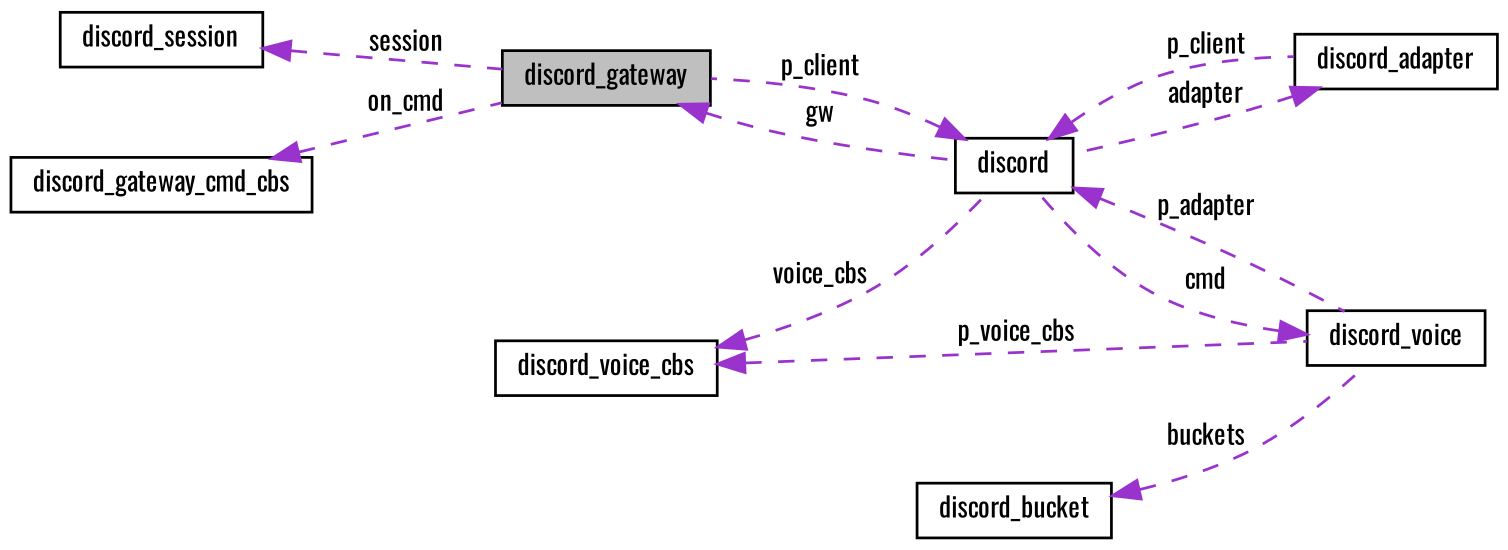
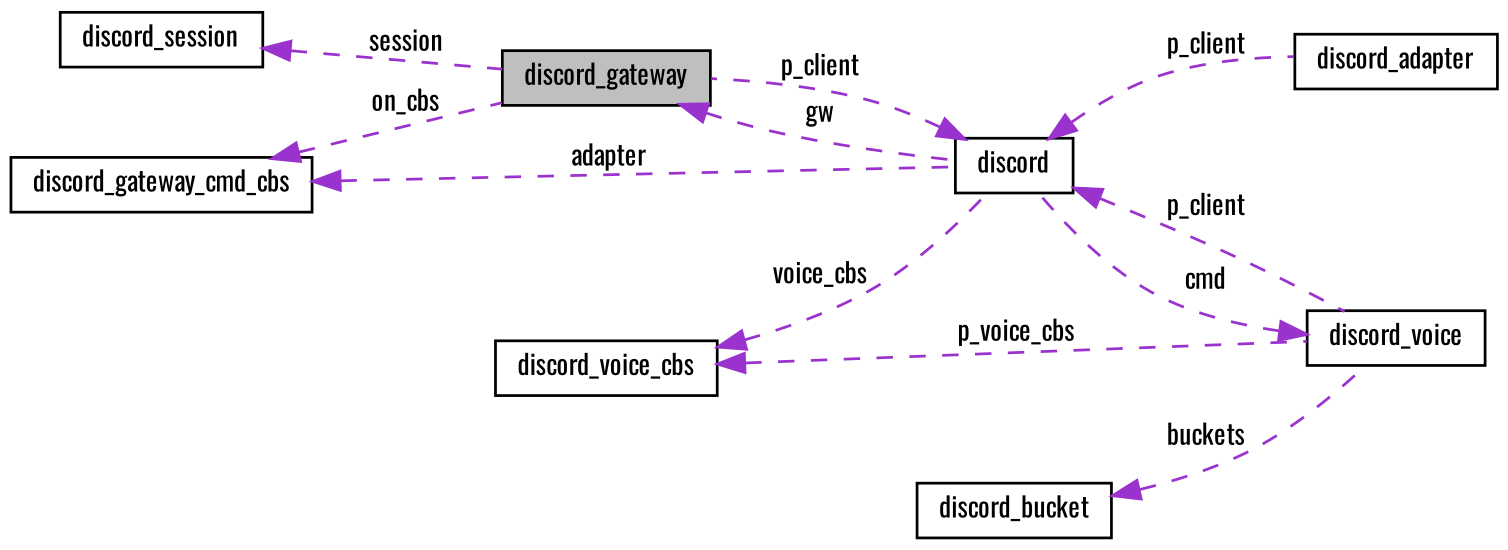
edge "discord_gateway" -> "discord_gateway_cmd_cbs": label " on_cmd" -> " on_cbs"
edge "discord" -> "discord_adapter": now "discord" -> "discord_gateway_cmd_cbs"
edge "discord_voice" -> "discord": label " p_adapter" -> " p_client"
